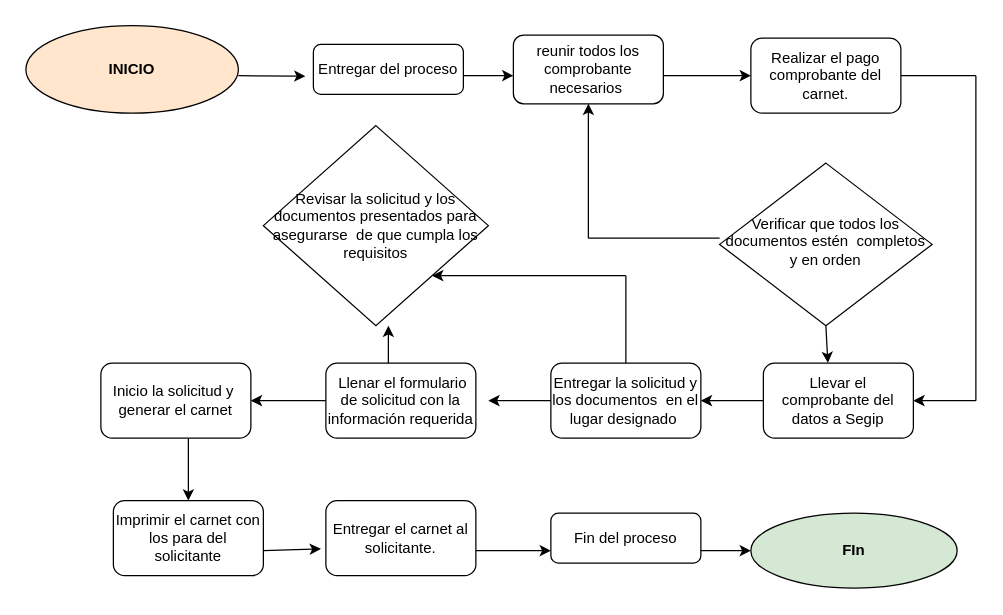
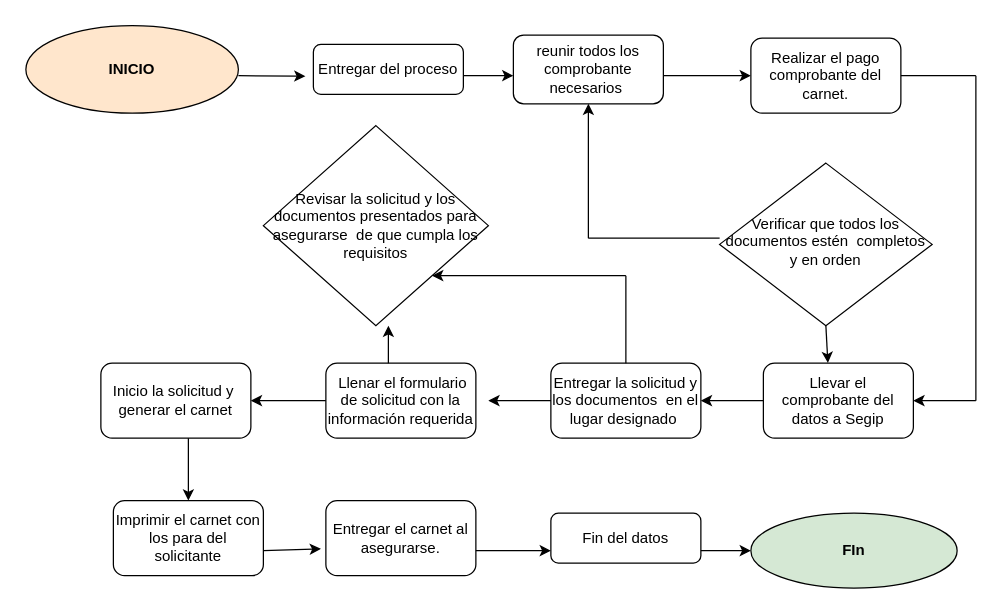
node "Entregar el carnet al solicitante.": label "Entregar el carnet al solicitante." -> "Entregar el carnet al asegurarse."
node "Fin del proceso": label "Fin del proceso" -> "Fin del datos"
